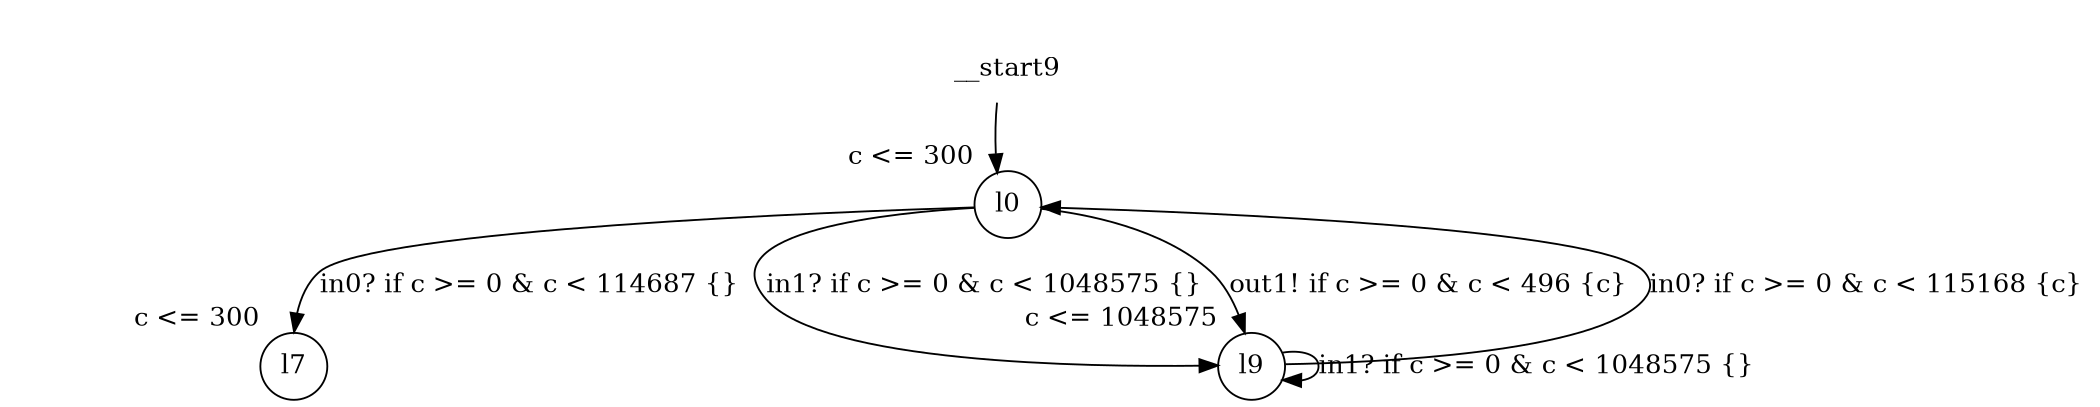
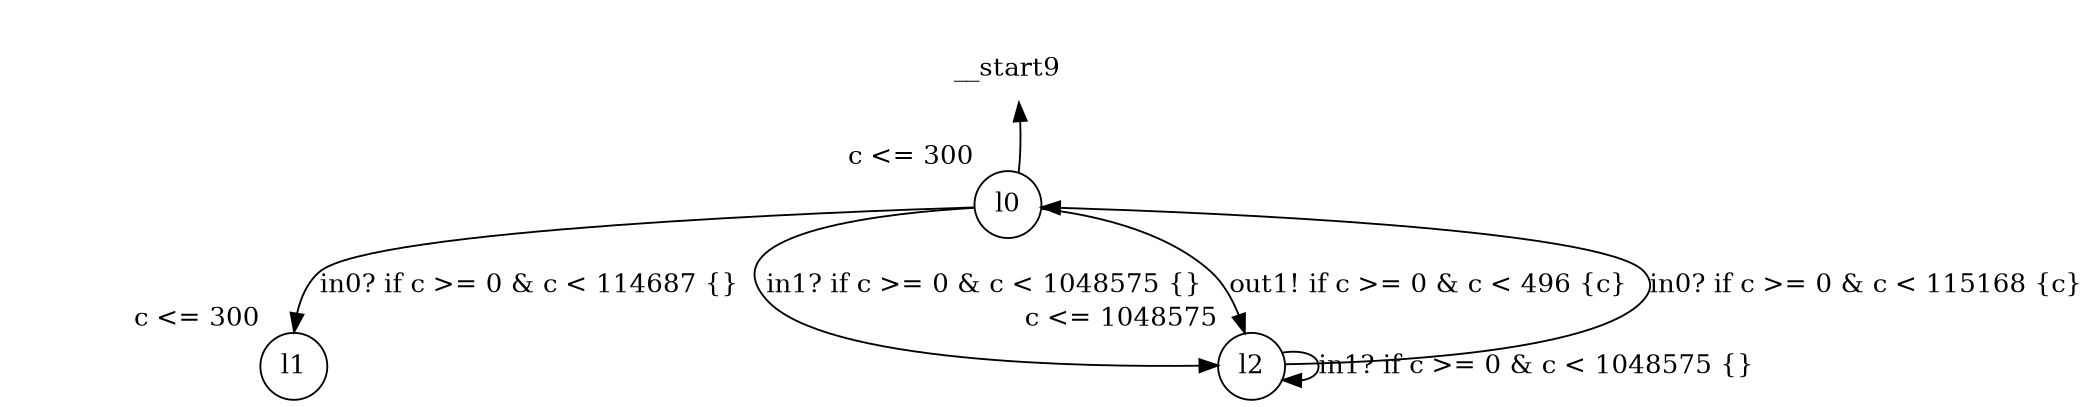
edge "__start9" -> "l0 c <= 300": reversed
node "l7 c <= 300": label "l7 c <= 300" -> "l1 c <= 300"
node "l9 c <= 1048575": label "l9 c <= 1048575" -> "l2 c <= 1048575"
